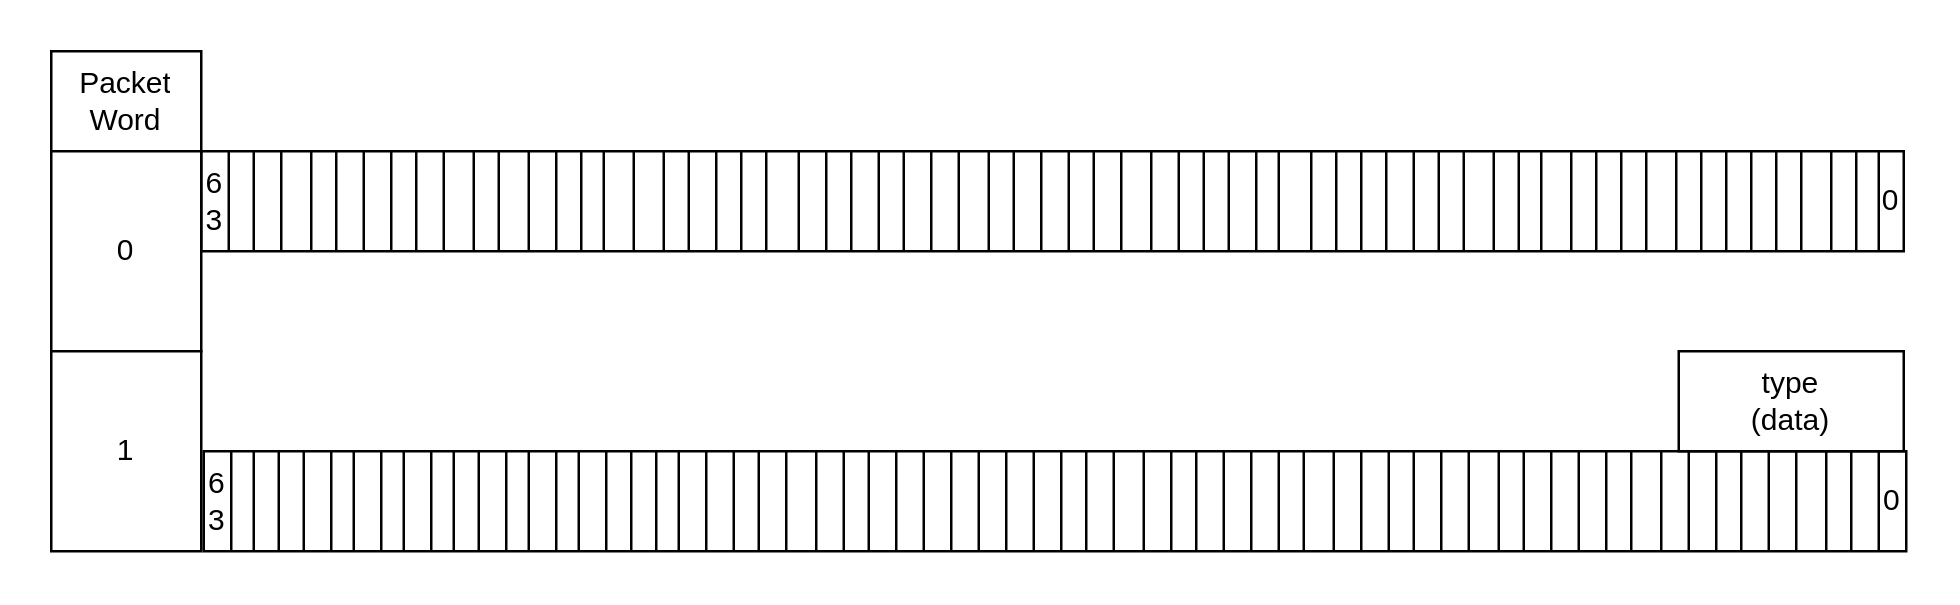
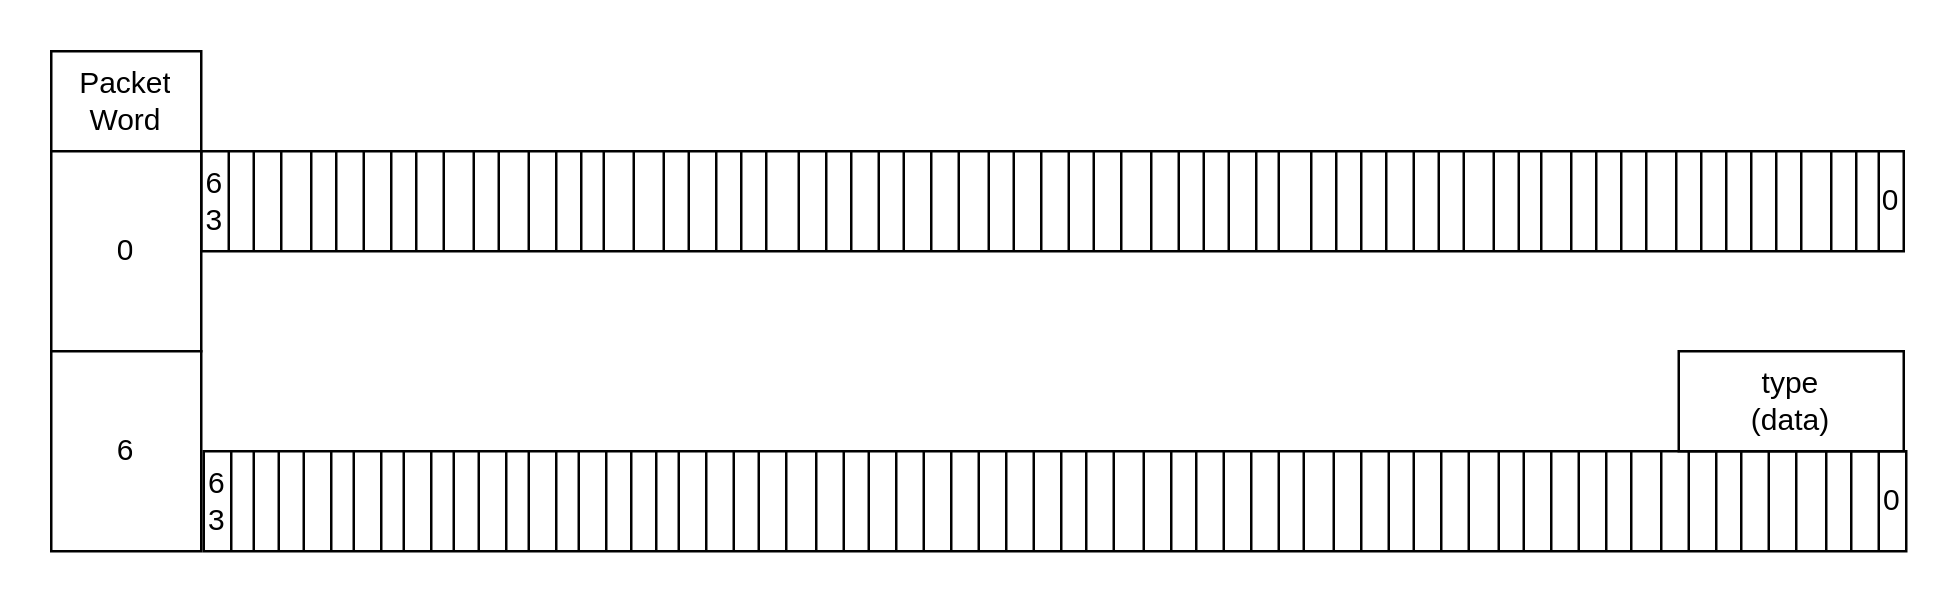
node "1": label "1" -> "6"
